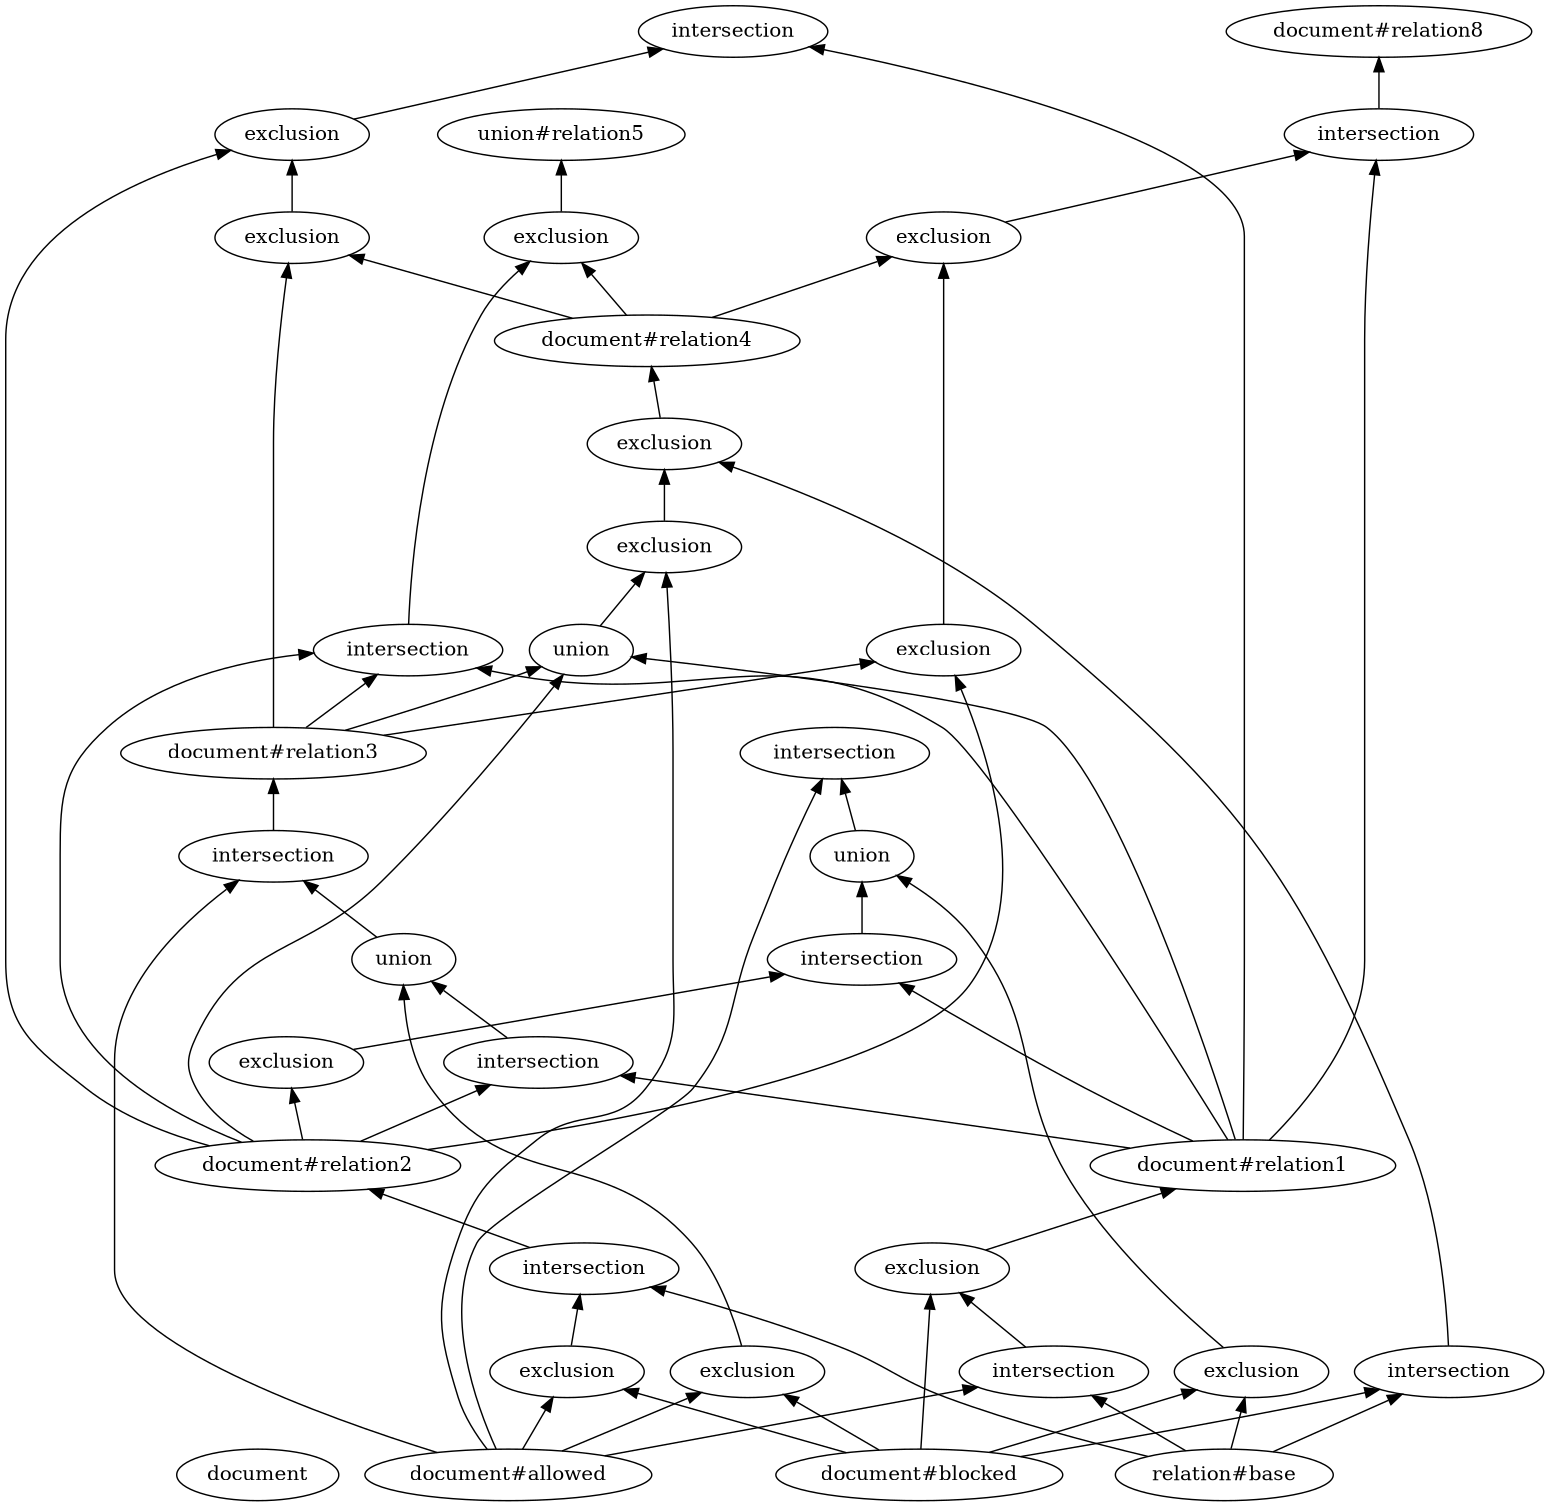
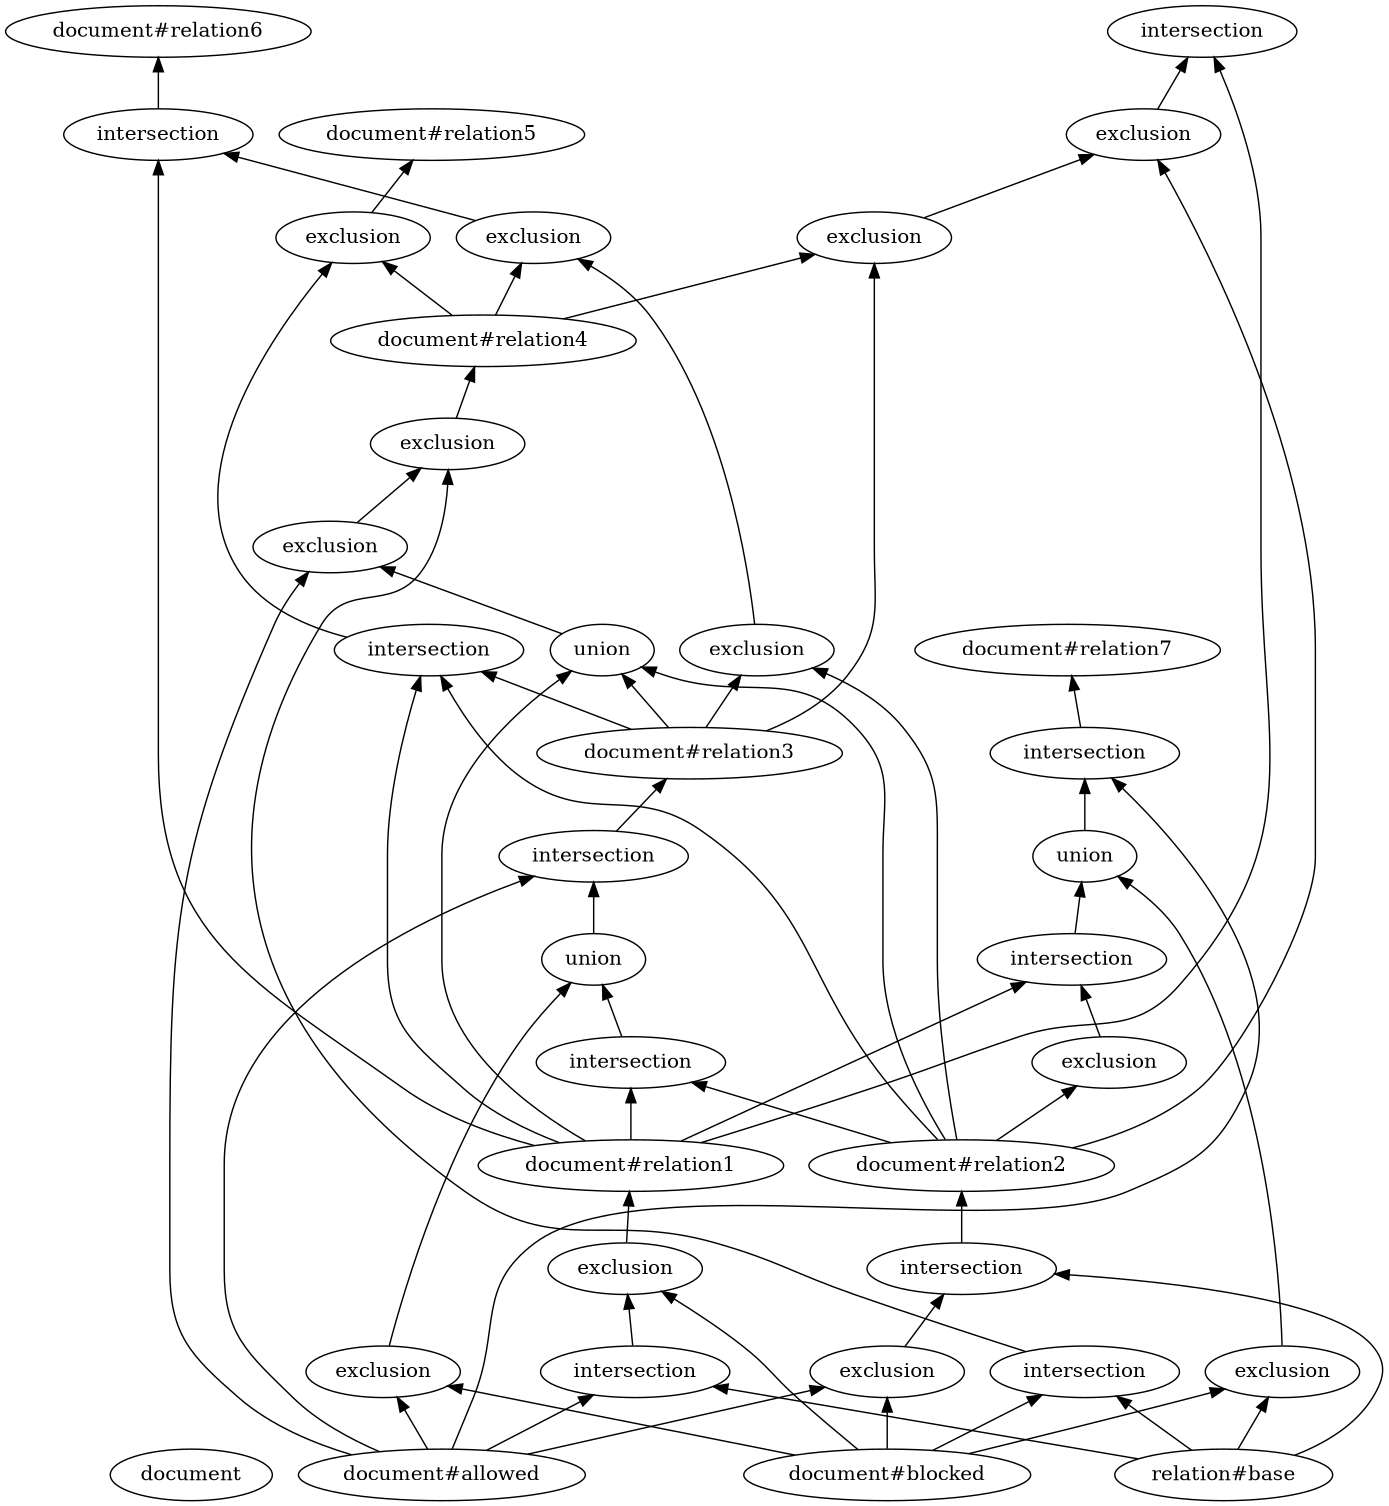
node "document#relation8": label "document#relation8" -> "document#relation6"
node "union#relation5": label "union#relation5" -> "document#relation5"
node "document#relation7": added
